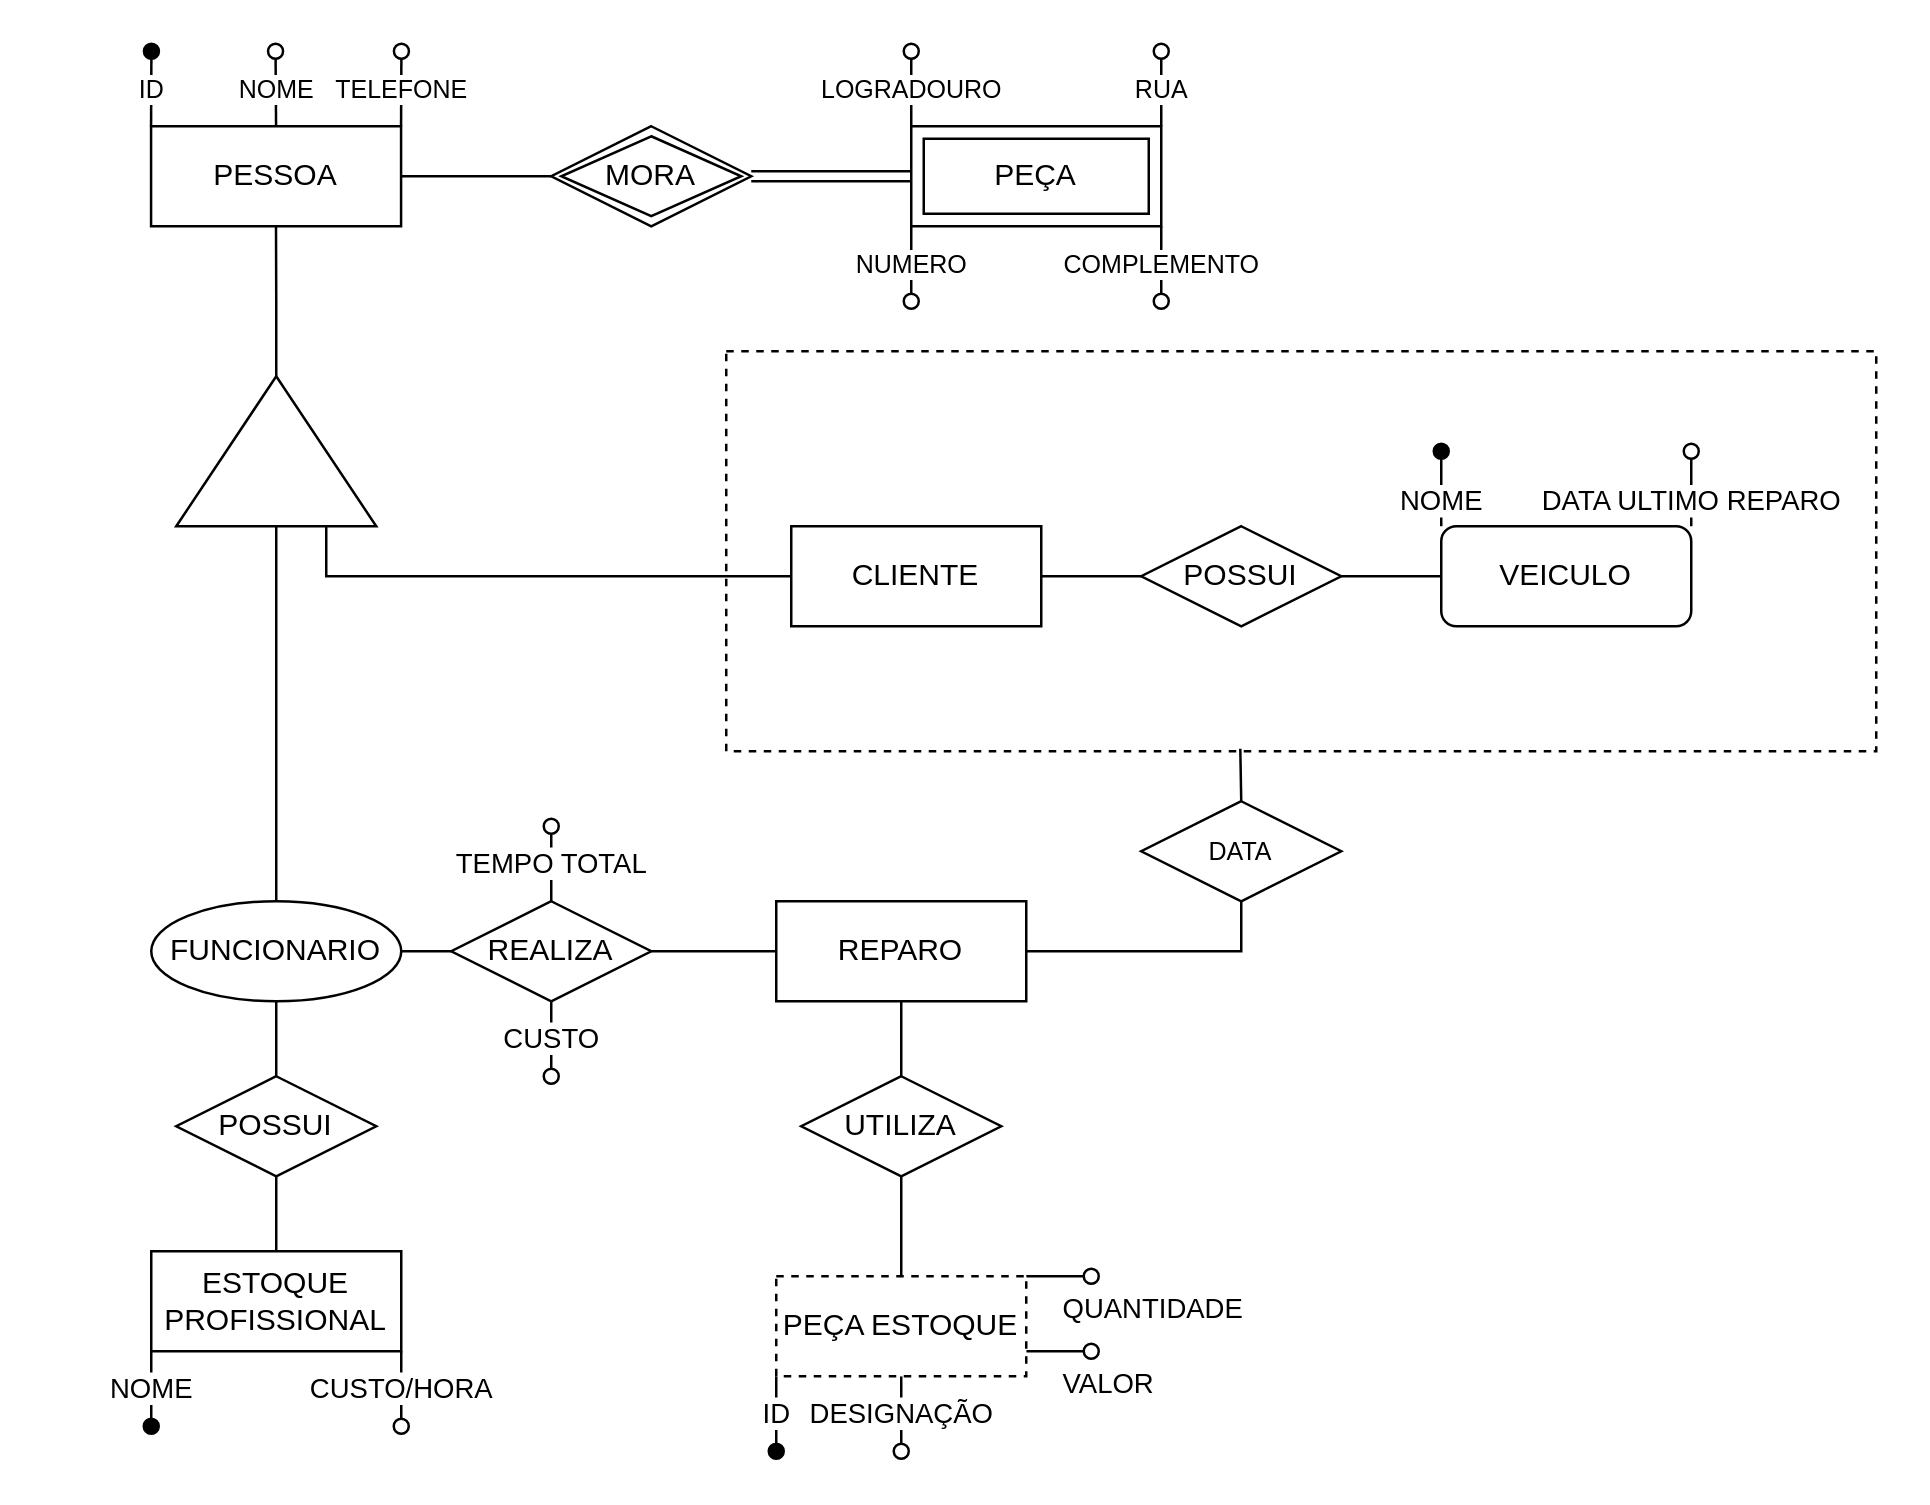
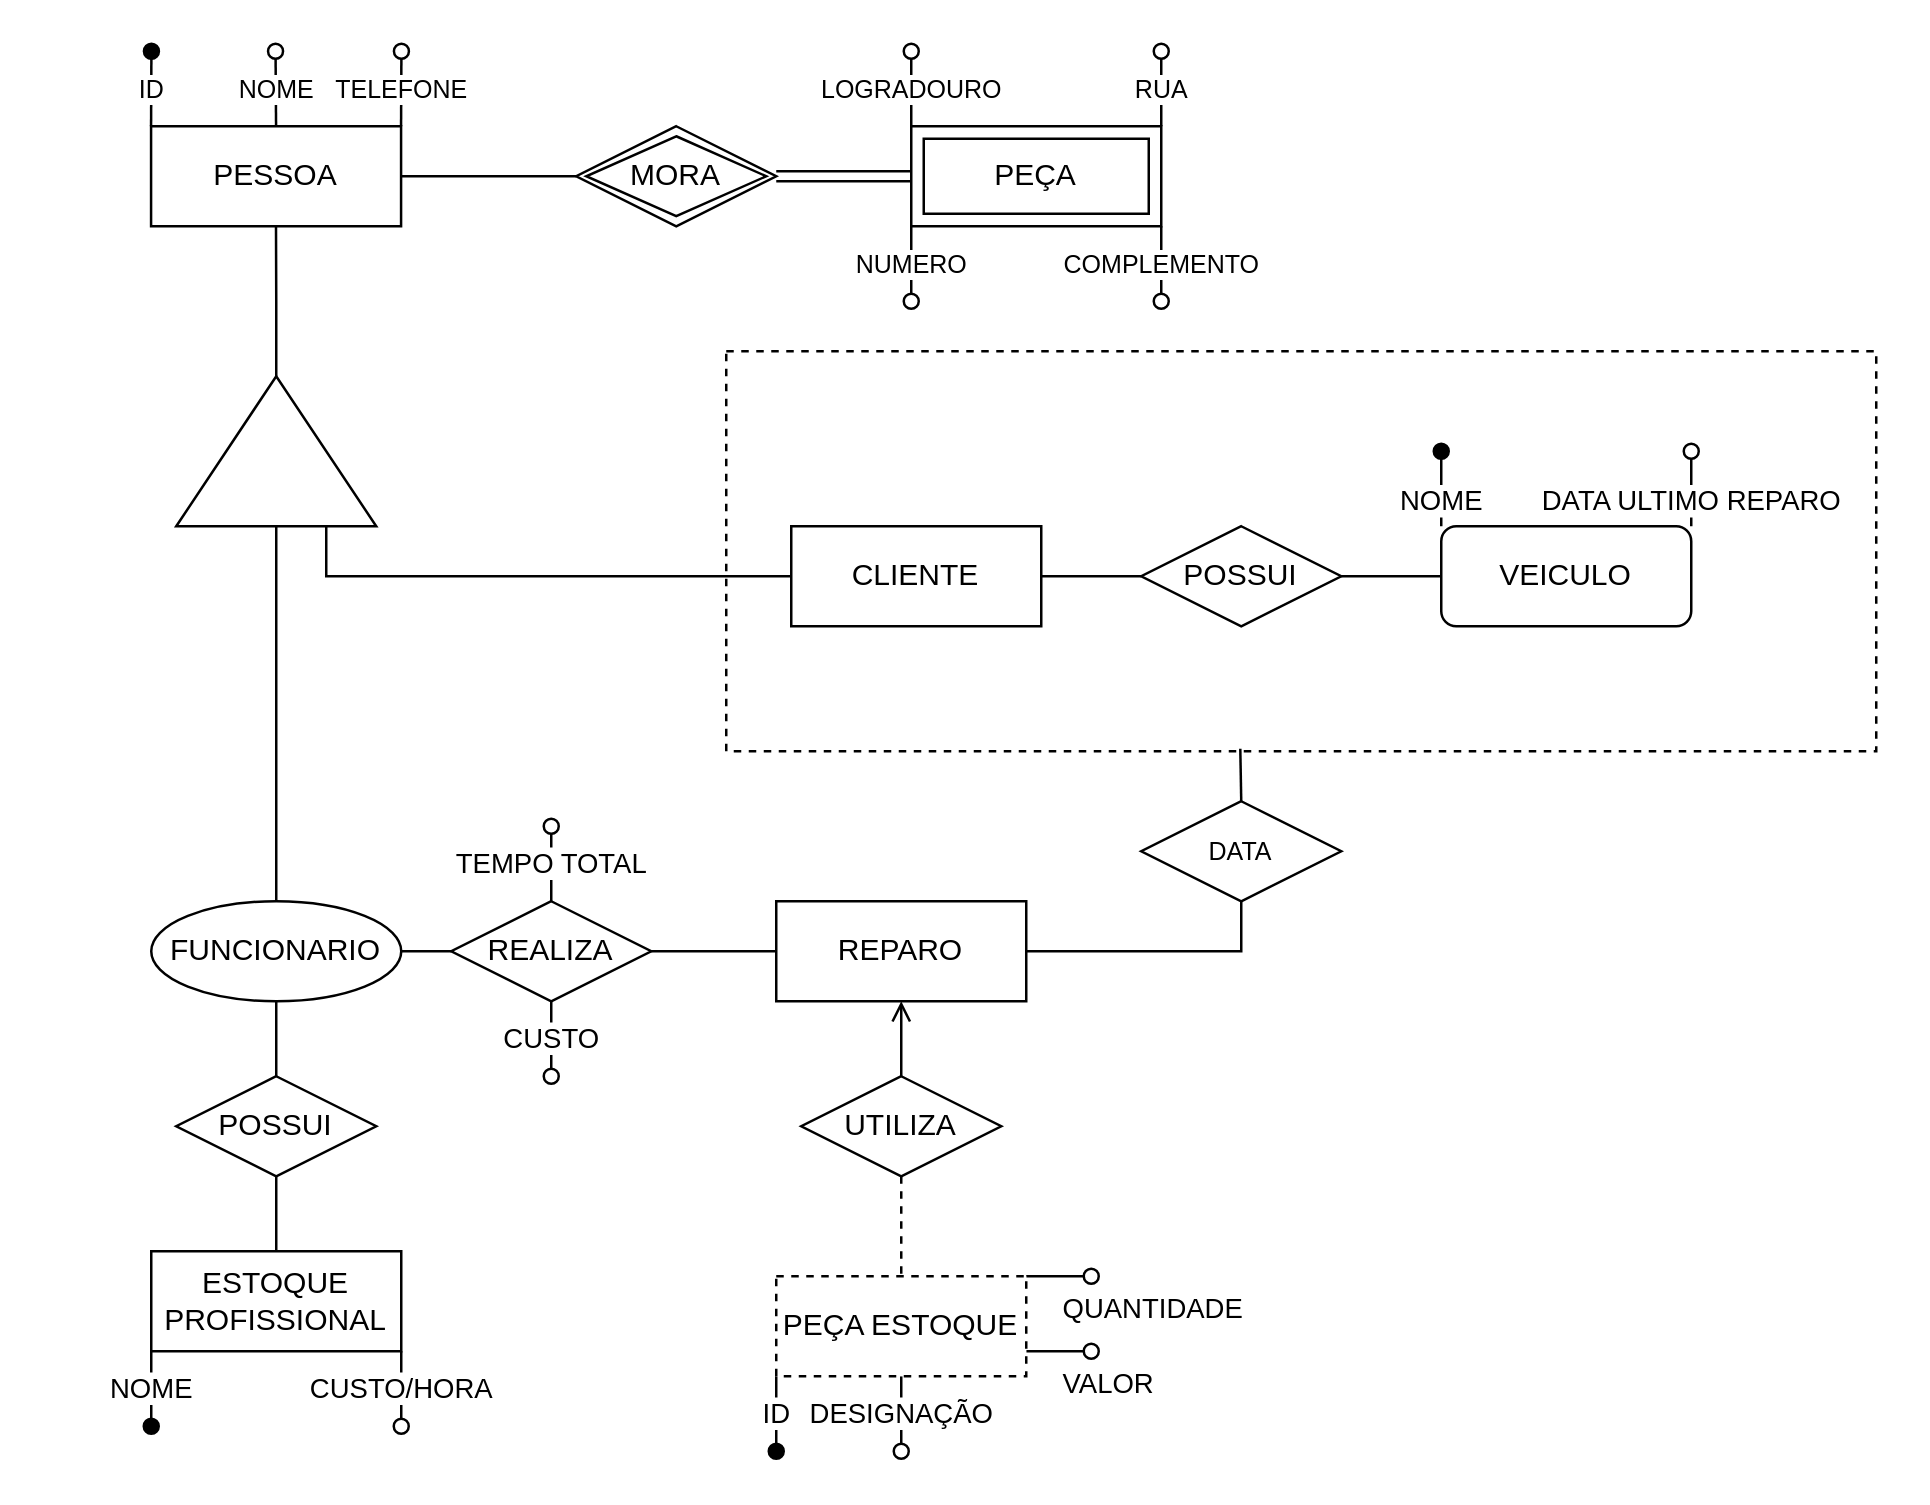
node "MORA": moved (651, 176) -> (676, 176)
edge "REPARO" -- "UTILIZA": arrowhead none -> open
edge "UTILIZA" -- "PEÇA ESTOQUE": style solid -> dashed
